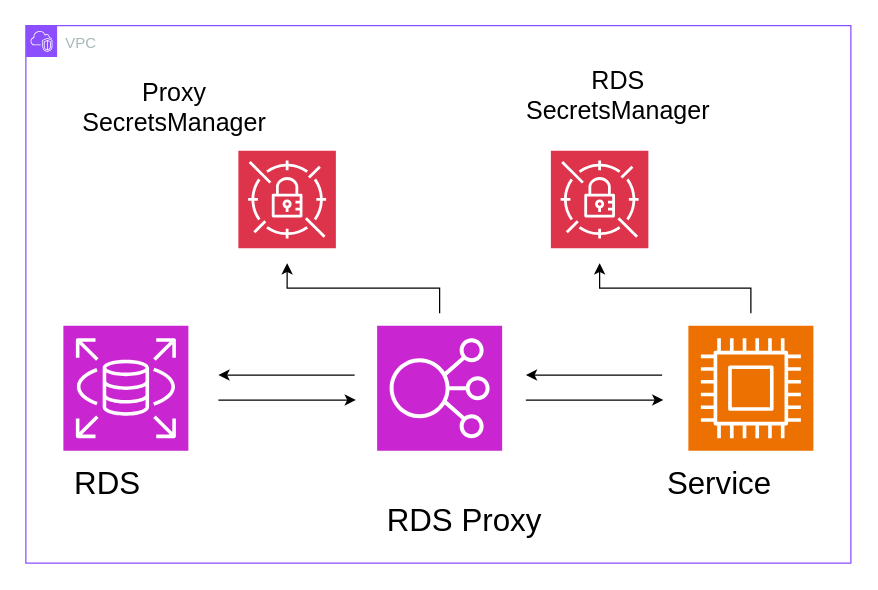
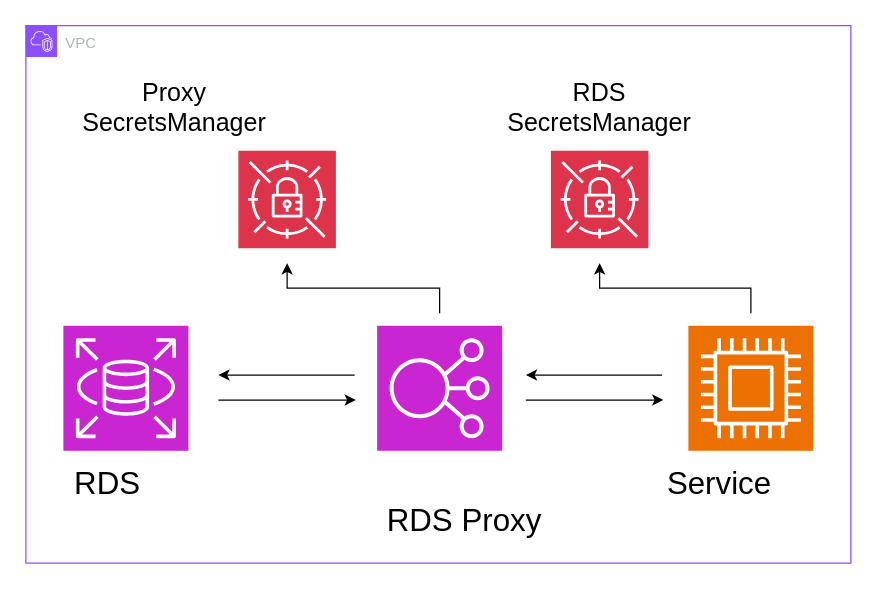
node "RDS SecretsManager": moved (618, 94) -> (599, 107)
